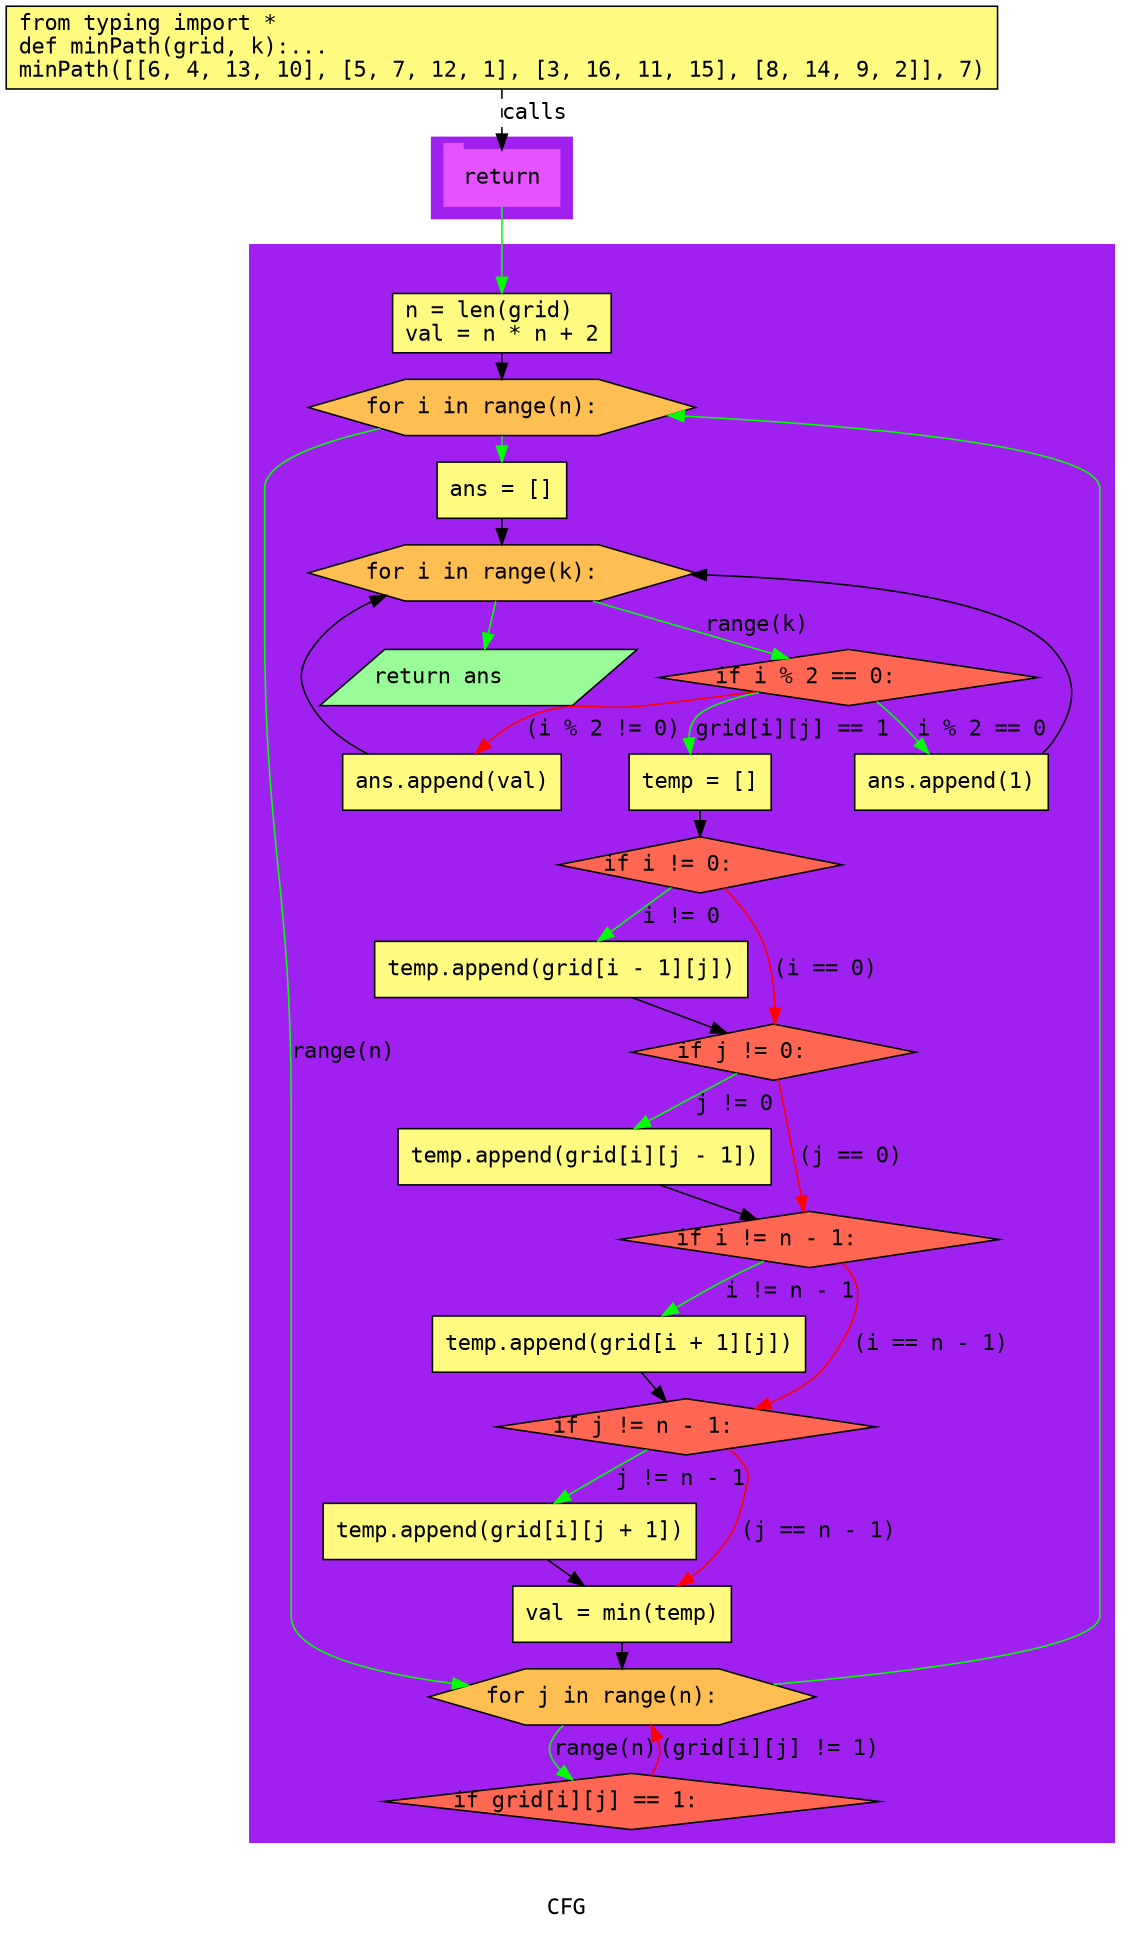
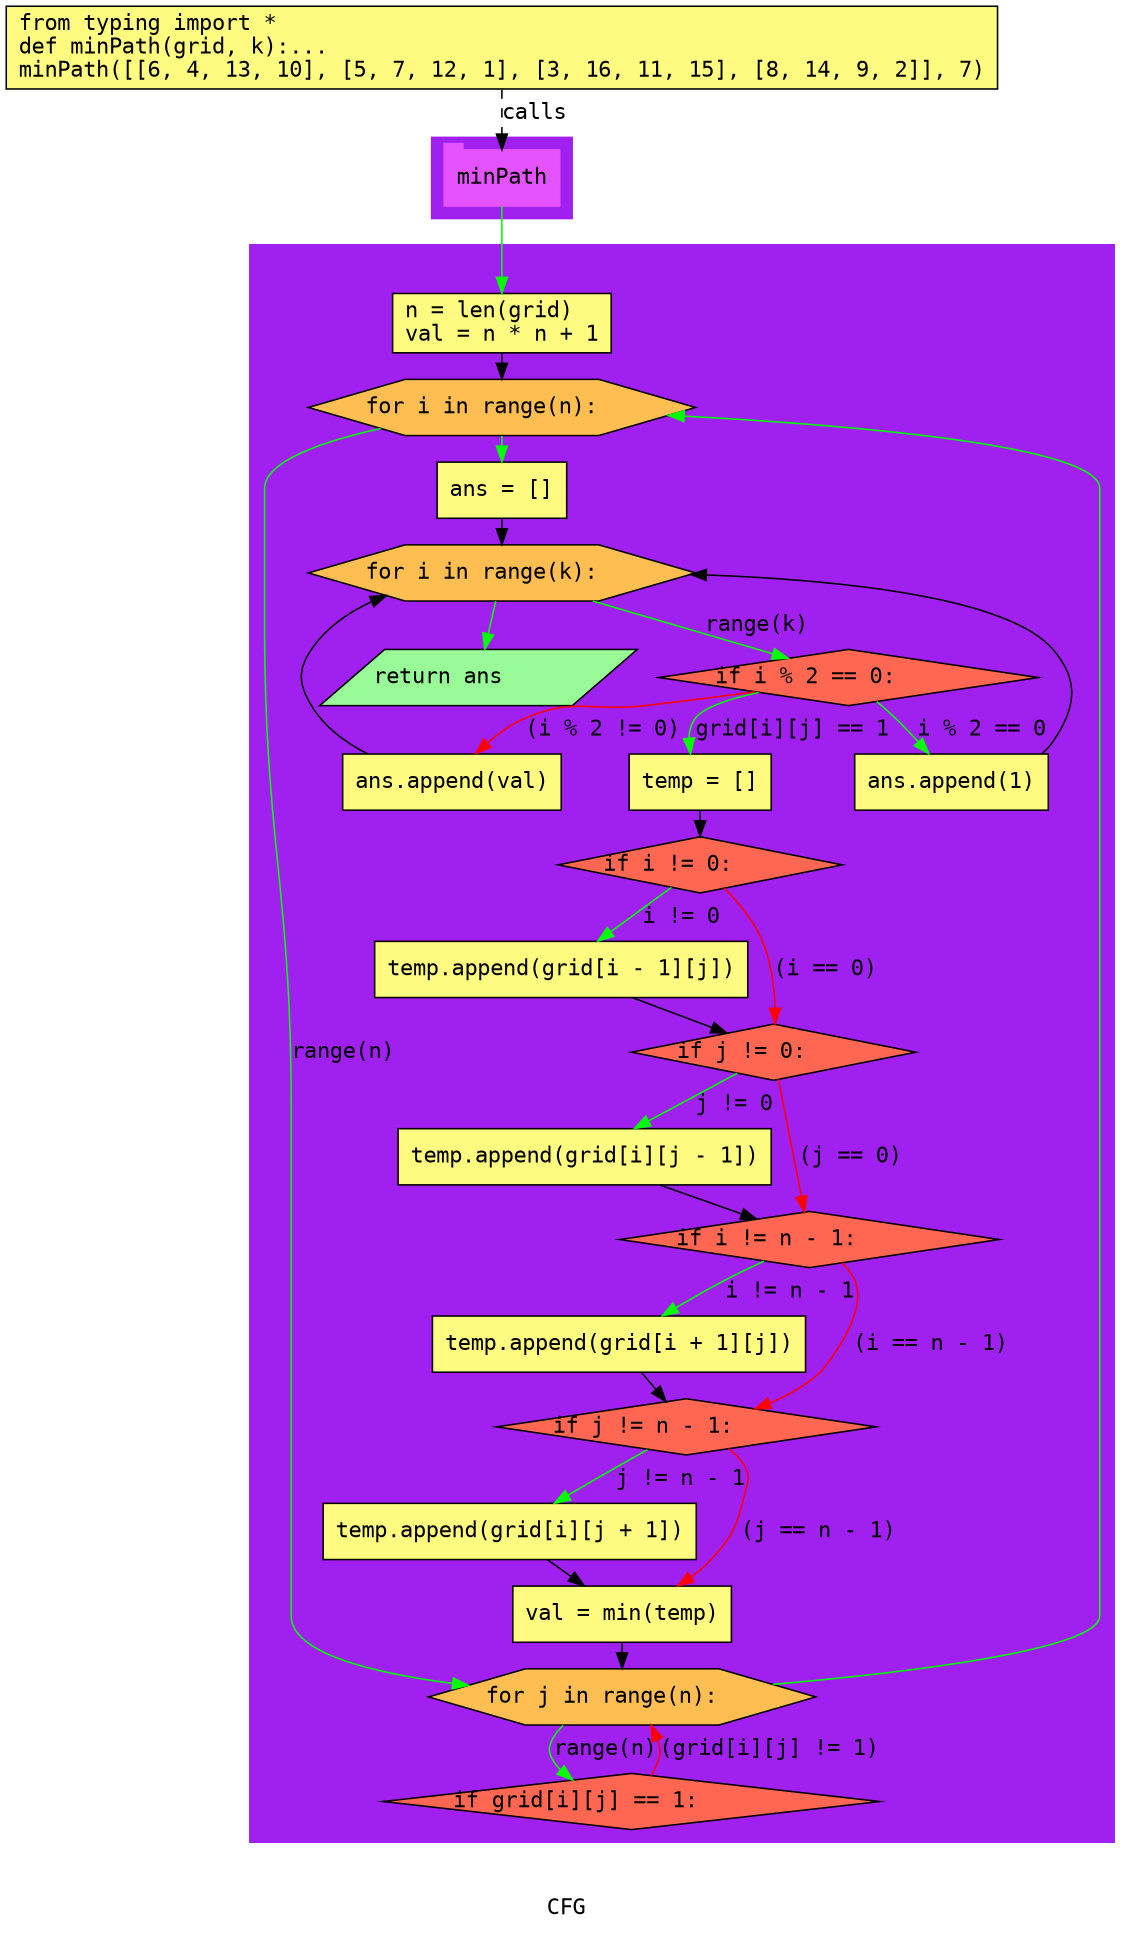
node "return": label "return" -> "minPath"
node "n = len(grid) val = n * n + 2": label "n = len(grid) val = n * n + 2" -> "n = len(grid) val = n * n + 1"
